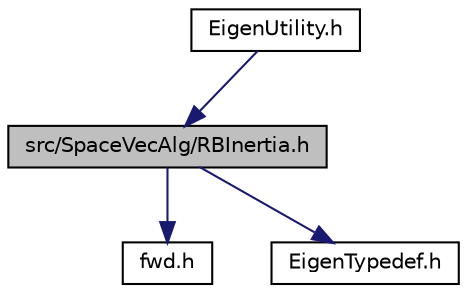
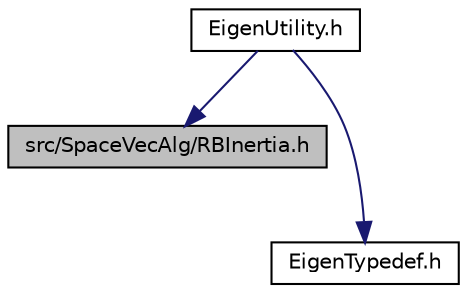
edge "src/SpaceVecAlg/RBInertia.h" -> "EigenTypedef.h": now "EigenUtility.h" -> "EigenTypedef.h"
node "fwd.h": removed
